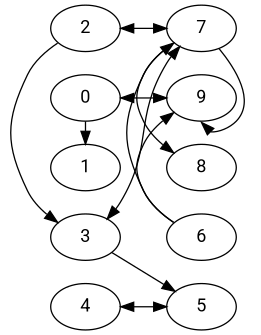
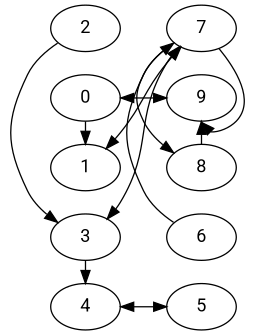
edge "2" -- "7": now "1" -- "7"
edge "6" -> "9": now "8" -> "9"
edge "3" -> "5": now "3" -> "4"
